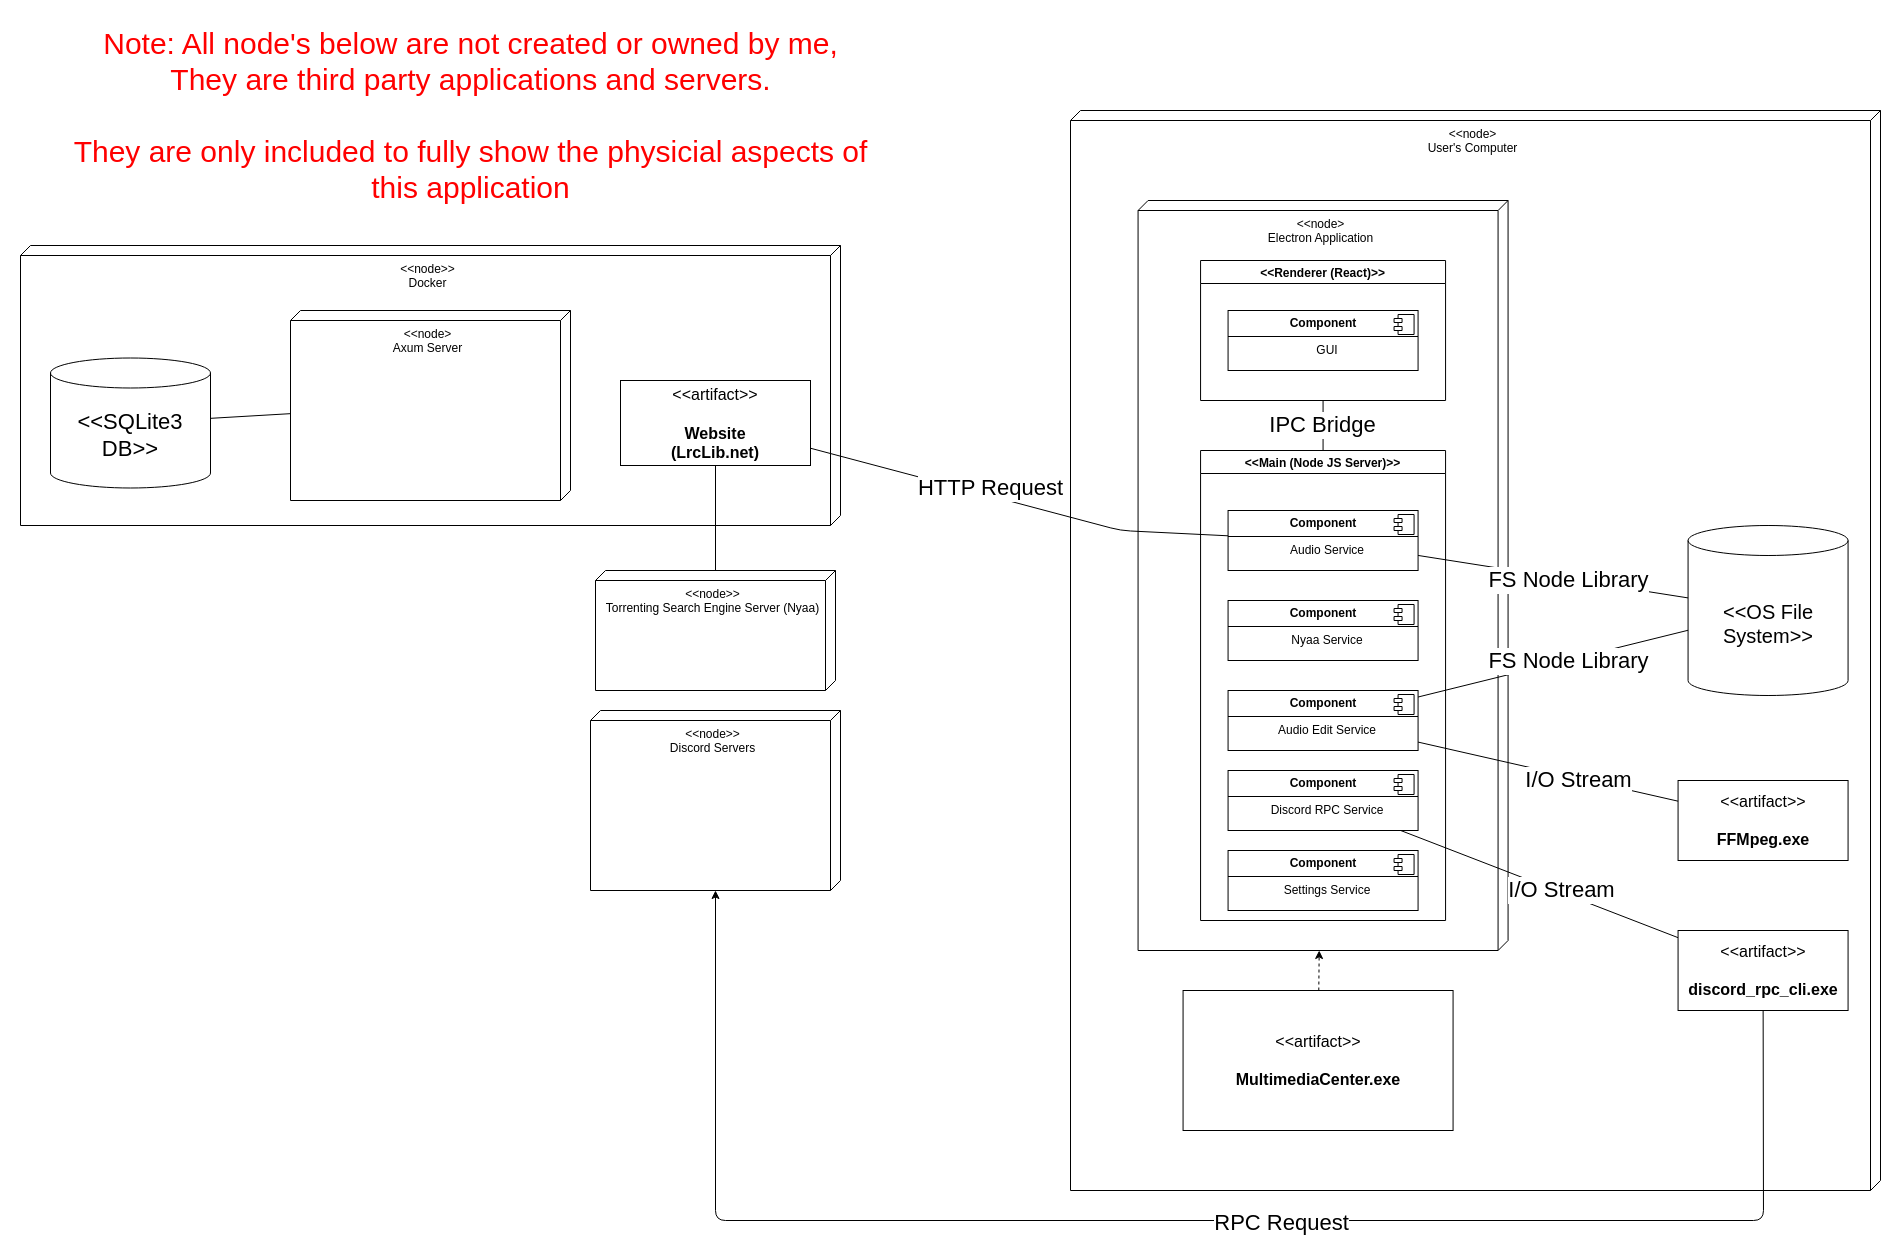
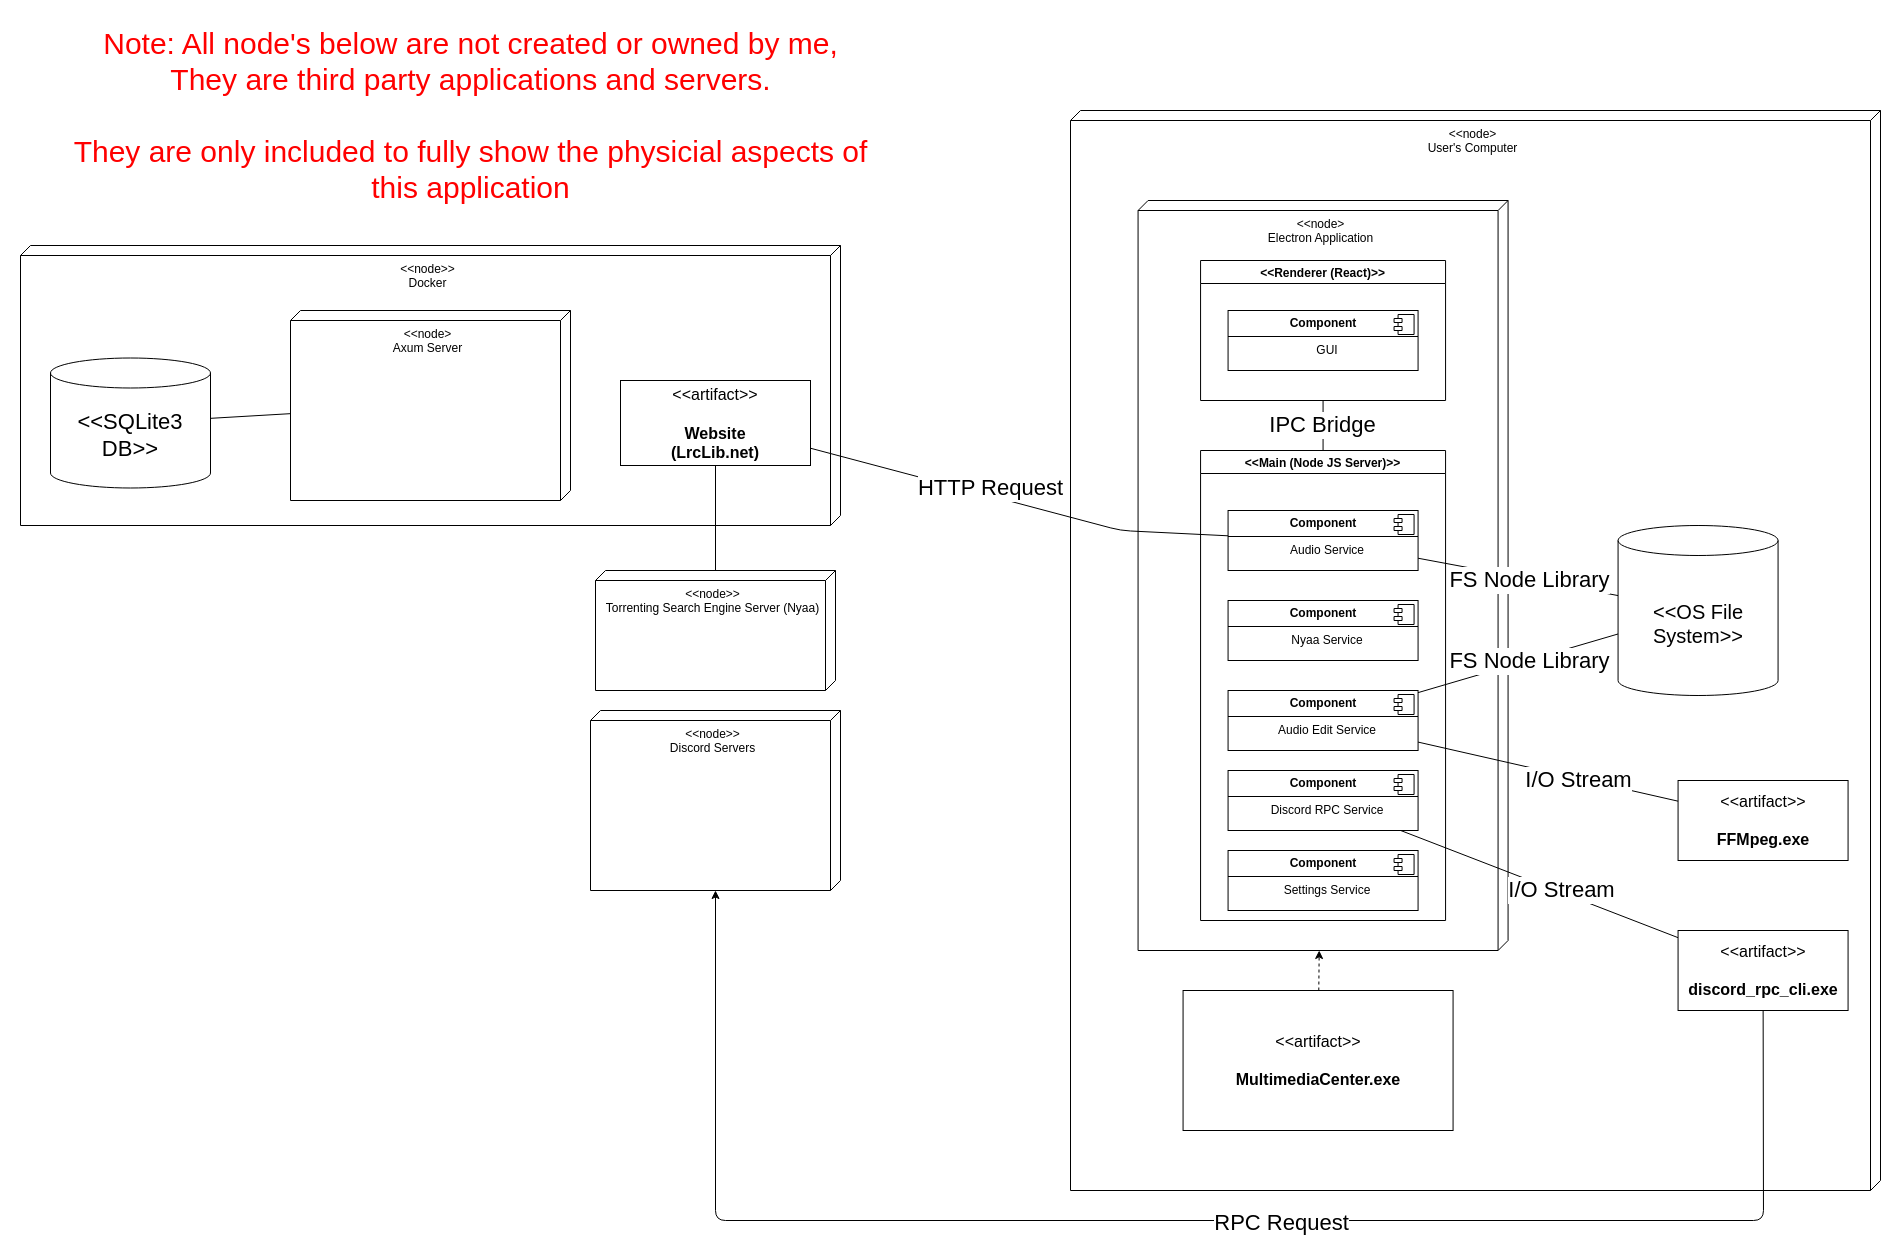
node "<<OS File System>>": moved (1768, 611) -> (1698, 611)
